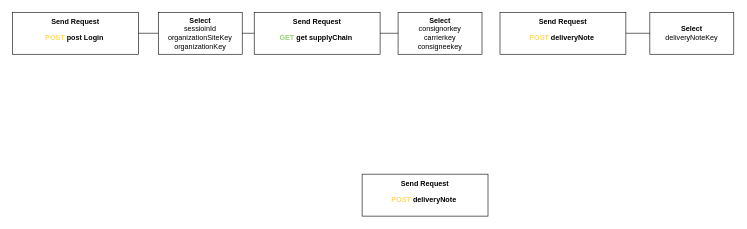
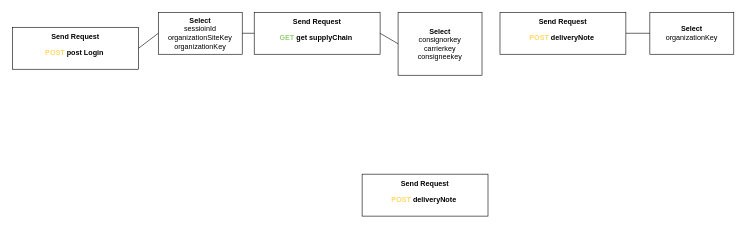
node "Send Request POST post Login": moved (75, 33) -> (75, 48)
node "Select consignorkey carrierkey consigneekey": size 84x42 -> 84x63
node "Select deliveryNoteKey": label "Select deliveryNoteKey" -> "Select organizationKey"
